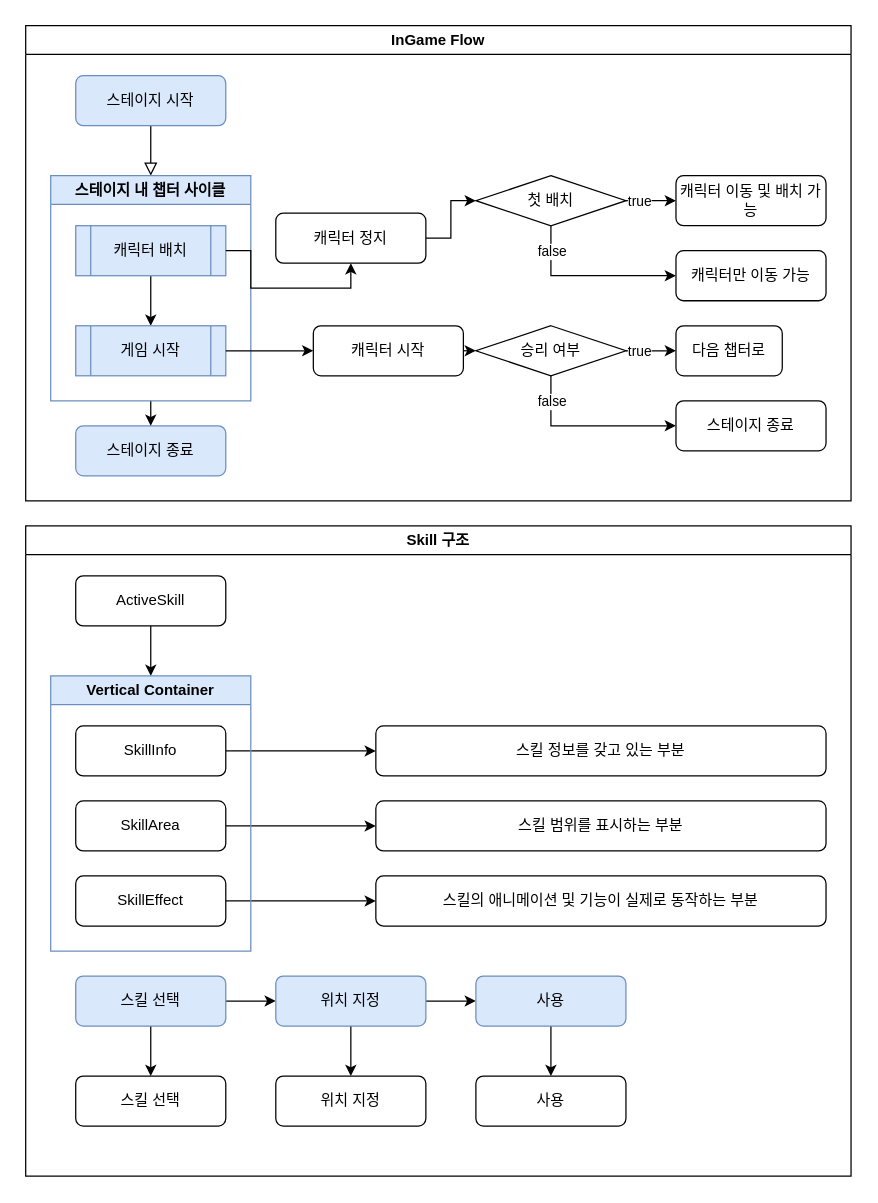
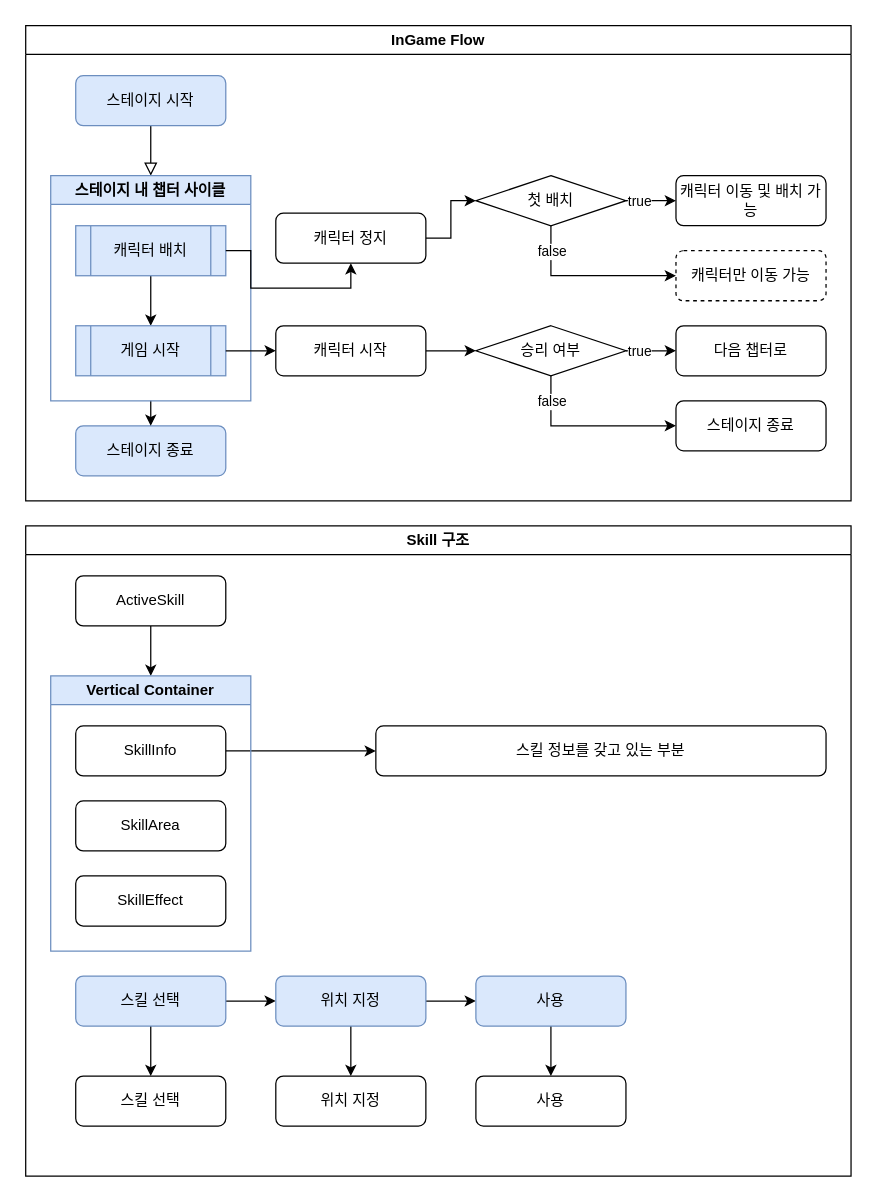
node "캐릭터만 이동 가능": style solid -> dashed
node "캐릭터 시작": moved (388, 351) -> (351, 351)
node "다음 챕터로": size 106x50 -> 150x50
edge "SkillArea" -> "스킬 범위를 표시하는 부분": removed
node "스킬 범위를 표시하는 부분": removed
edge "SkillEffect" -> "스킬의 애니메이션 및 기능이 실제로 동작하는 부분": removed
node "스킬의 애니메이션 및 기능이 실제로 동작하는 부분": removed
